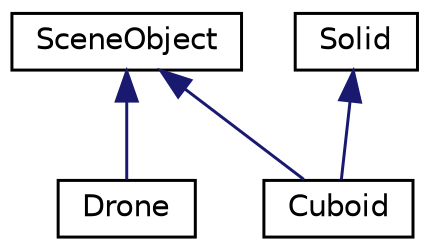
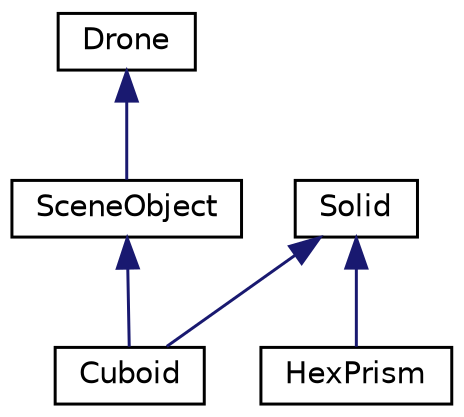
edge "Drone" -> "SceneObject": reversed
node "HexPrism": added
